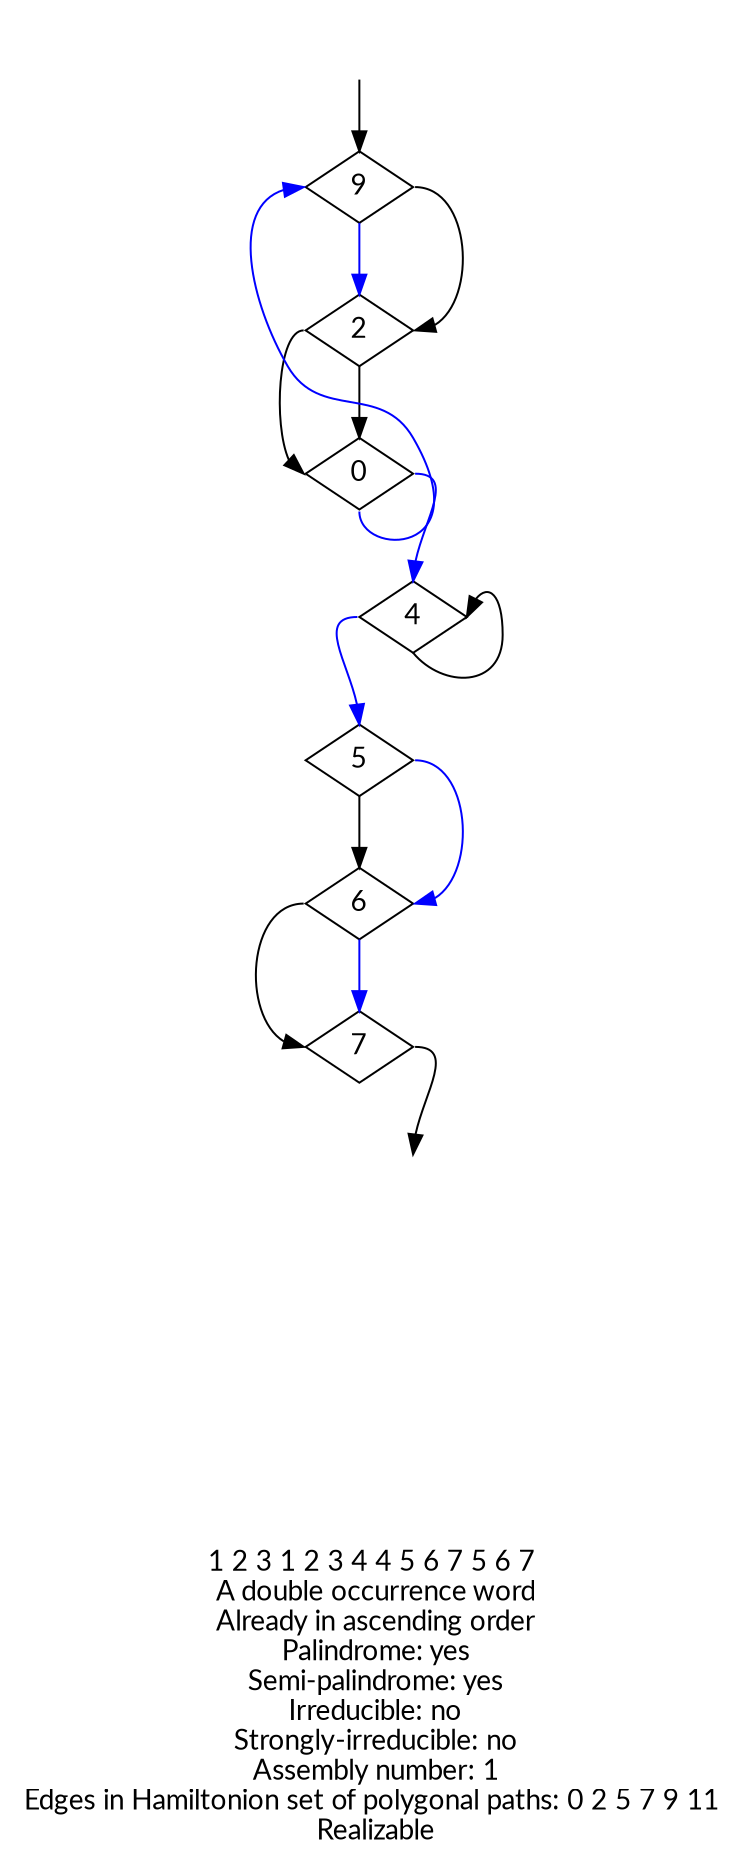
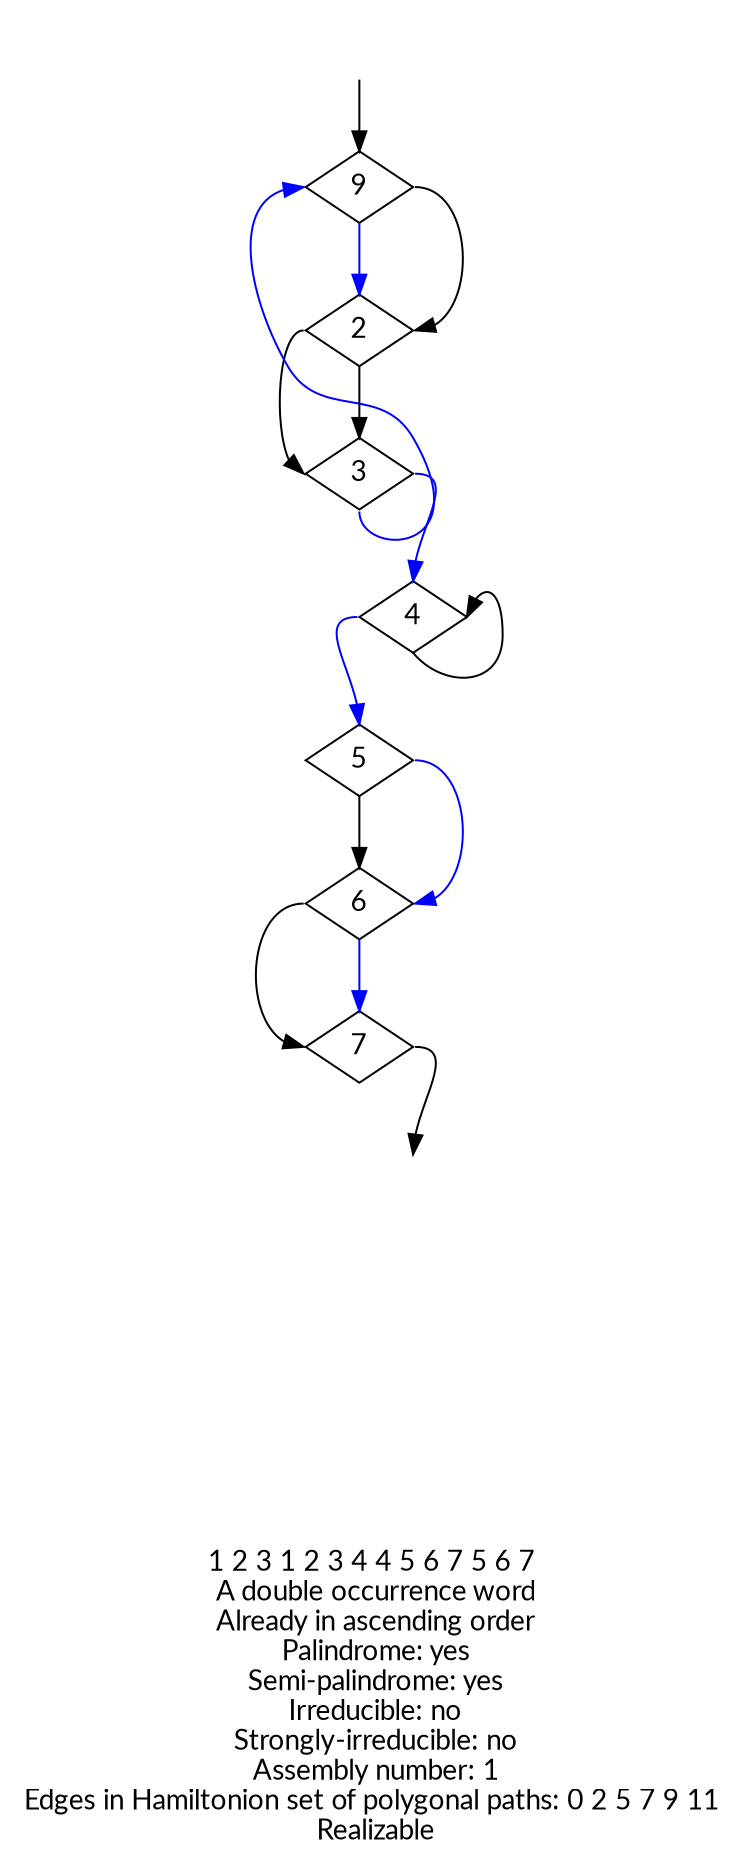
node "0": label "0" -> "3"
